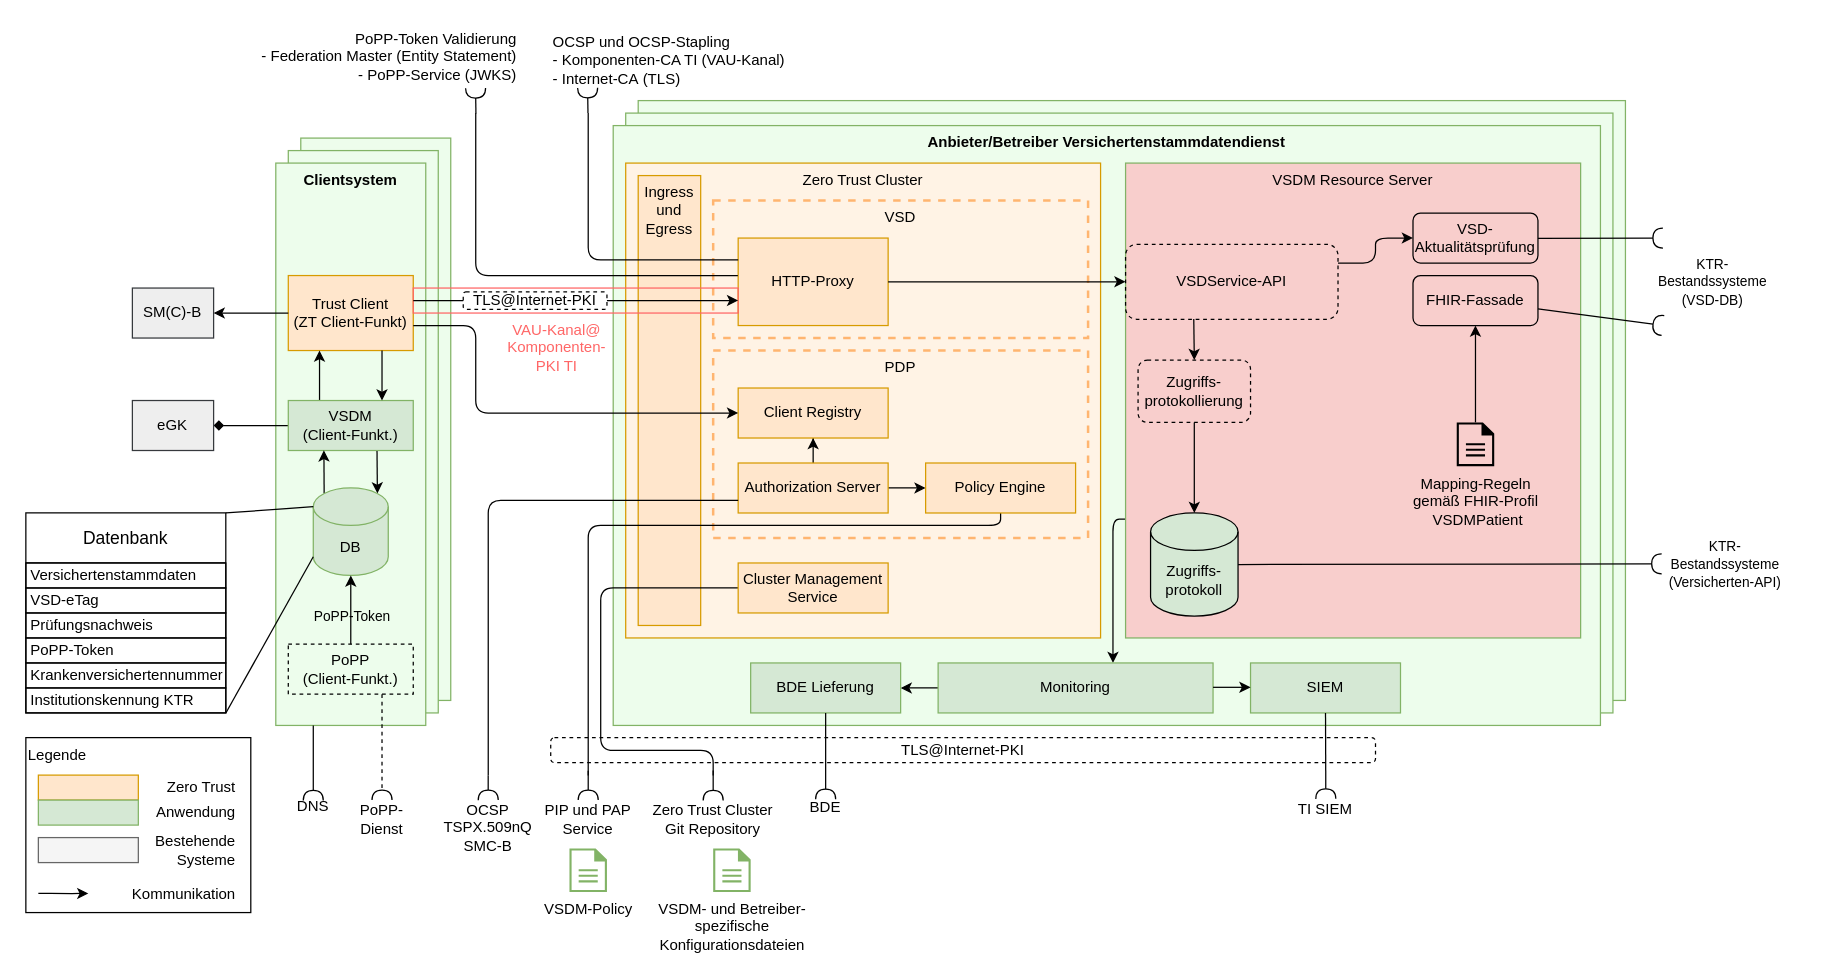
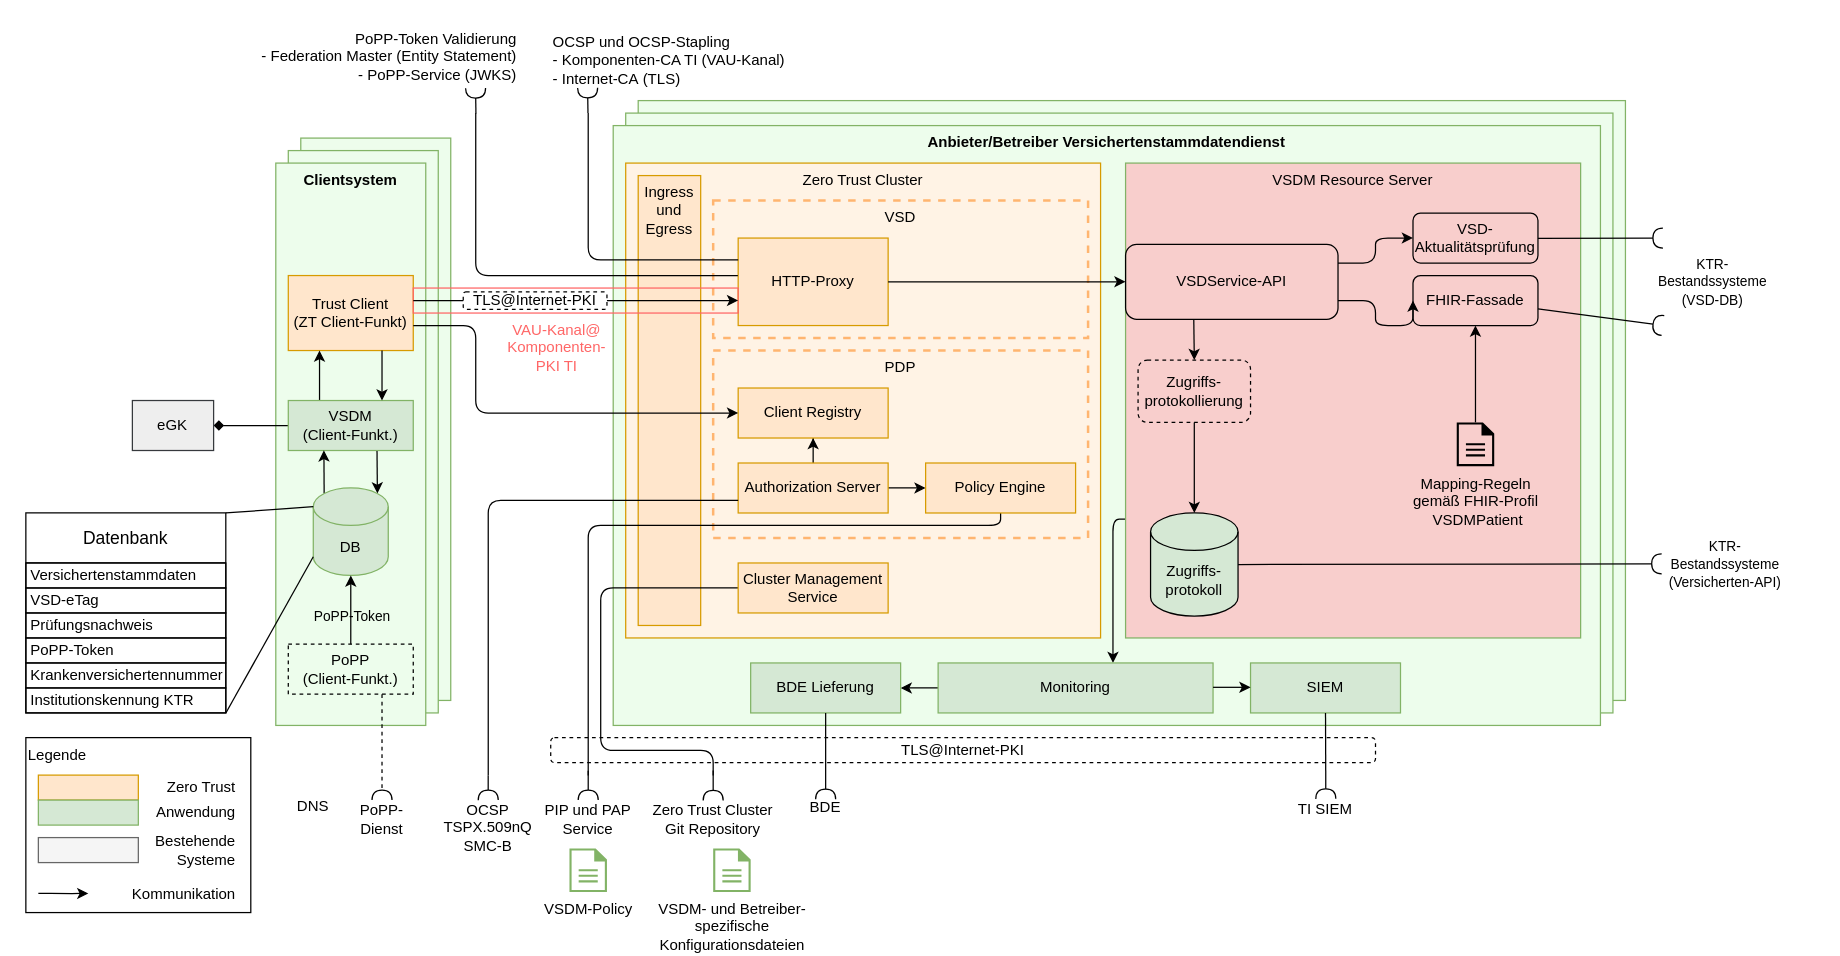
node "VSDService-API": style dashed -> solid
node "SM(C)-B": removed
edge "Trust Client (ZT Client-Funkt)" -> "SM(C)-B": removed
edge "VSDService-API" -> "FHIR-Fassade": added
edge "Clientsystem" -> "DNS": removed
